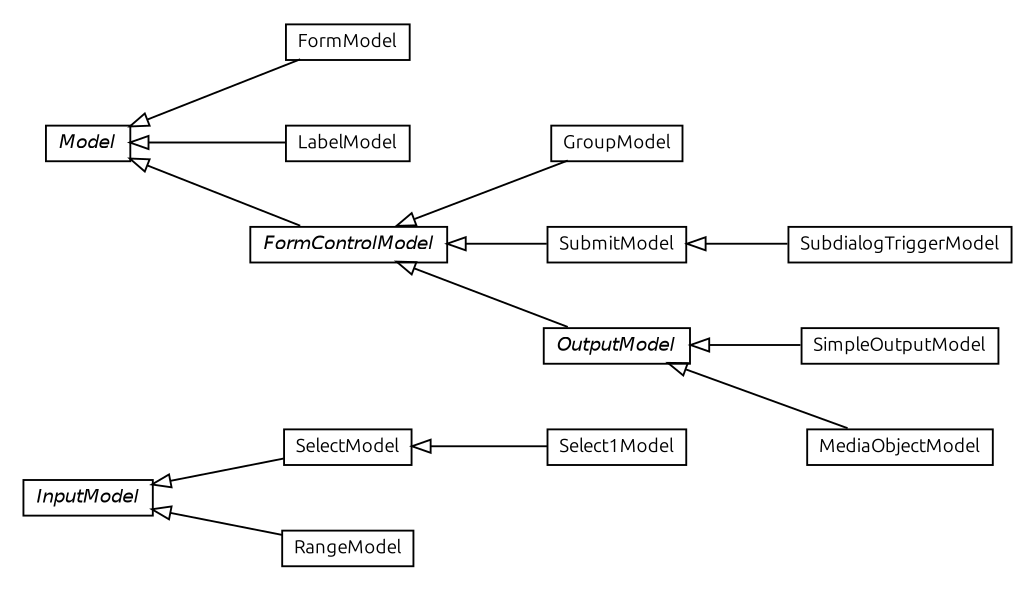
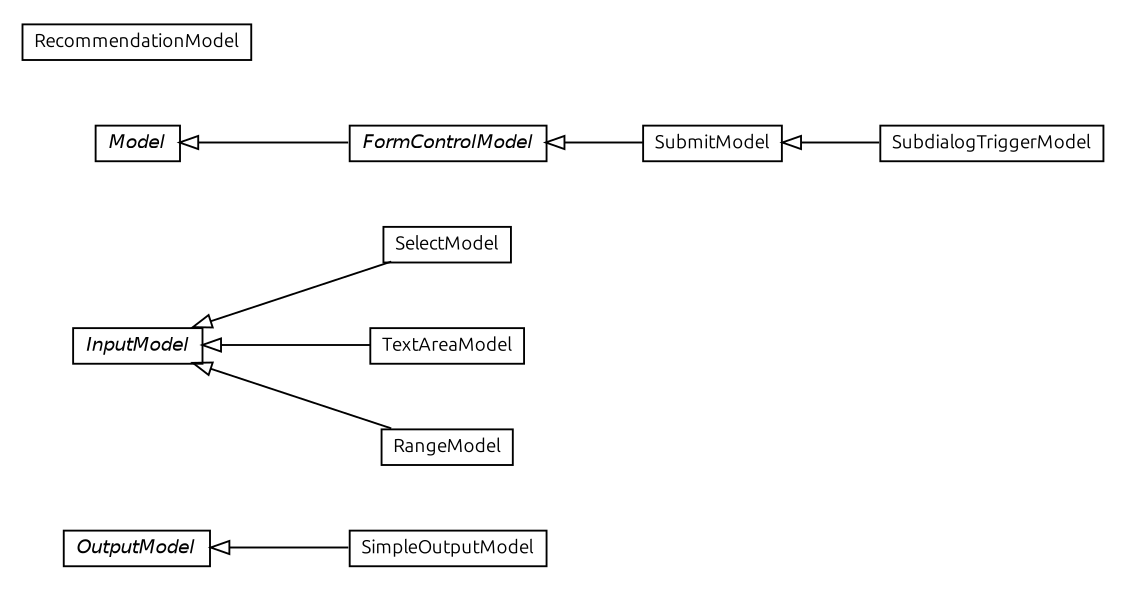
node "RecommendationModel": added
node "FormModel": removed
node "LabelModel": removed
node "GroupModel": removed
edge "OutputModel" -> "FormControlModel": removed
node "TextAreaModel": added
node "Select1Model": removed
node "MediaObjectModel": removed
